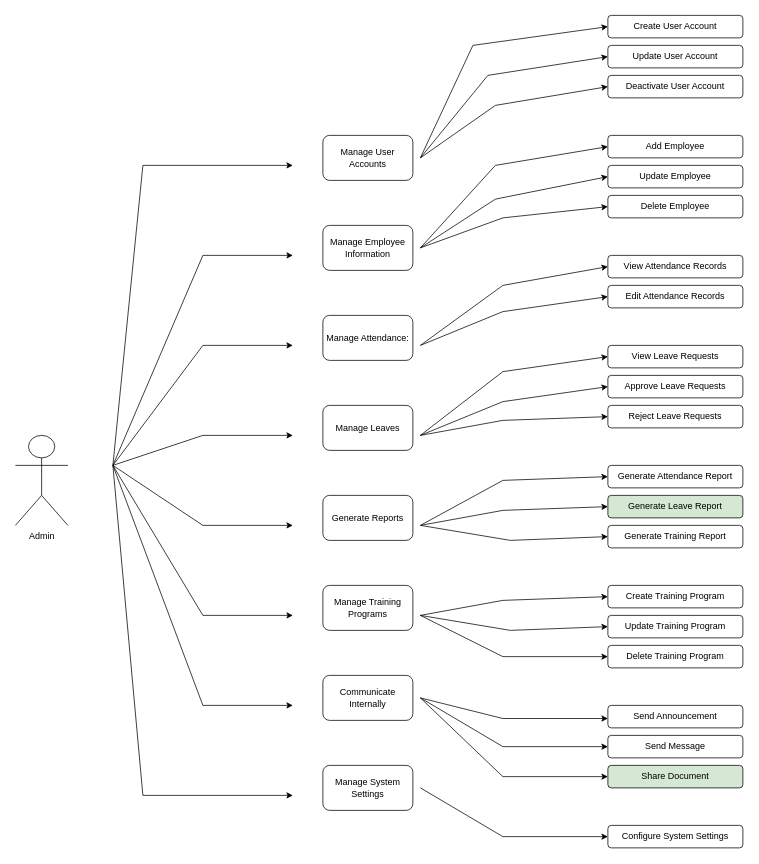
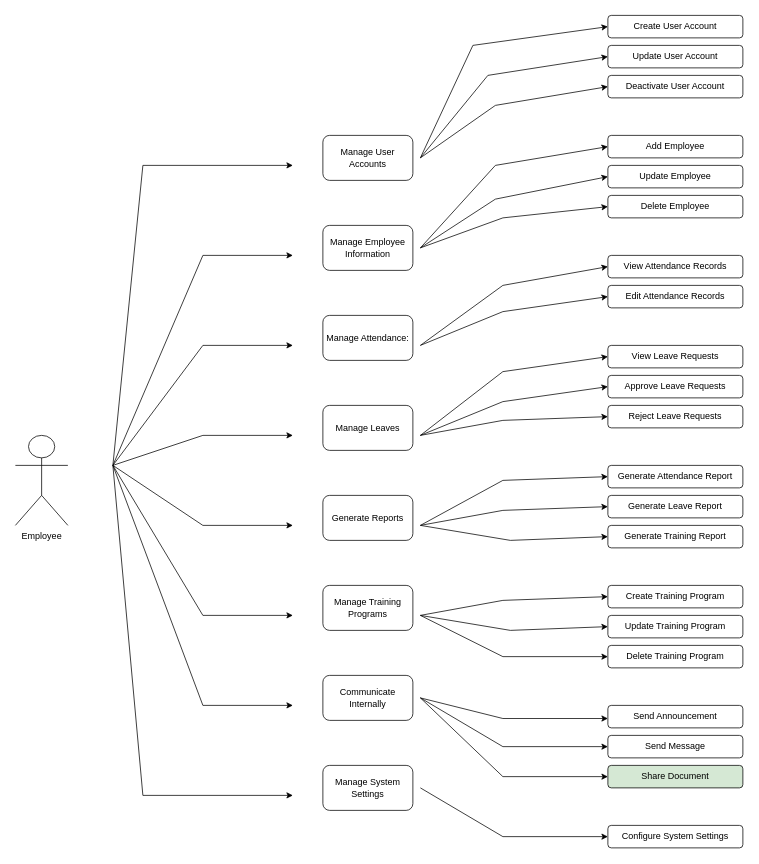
node "Generate Leave Report": fillcolor #d5e8d4 -> #ffffff
node "Admin": label "Admin" -> "Employee"
